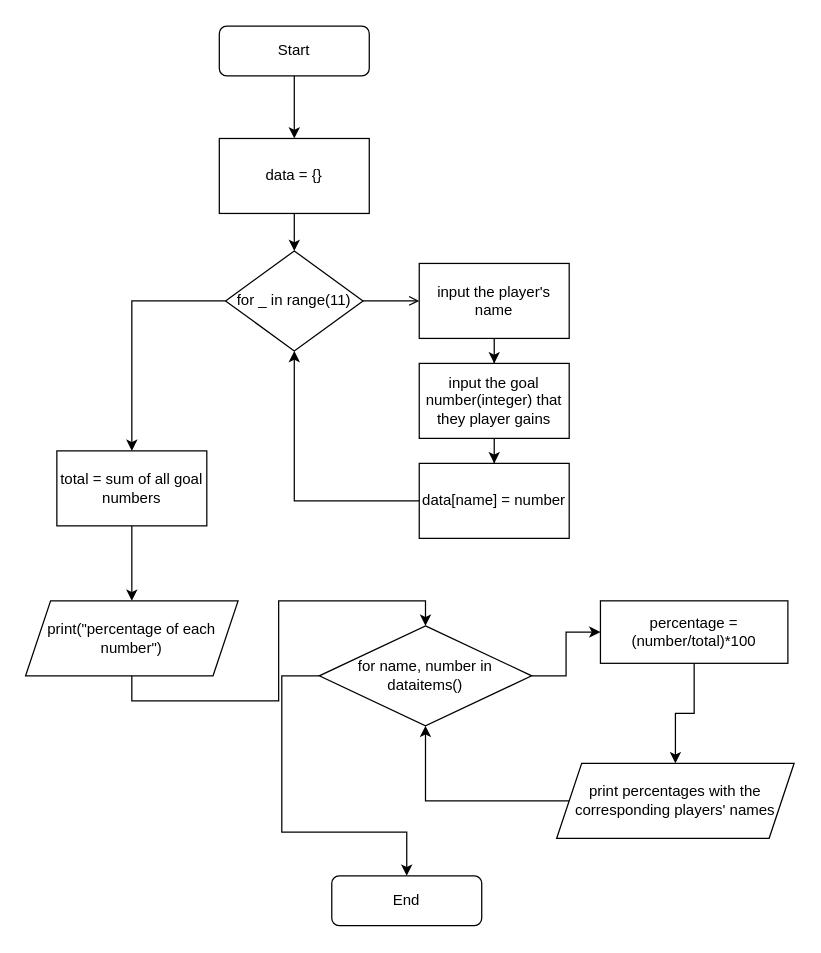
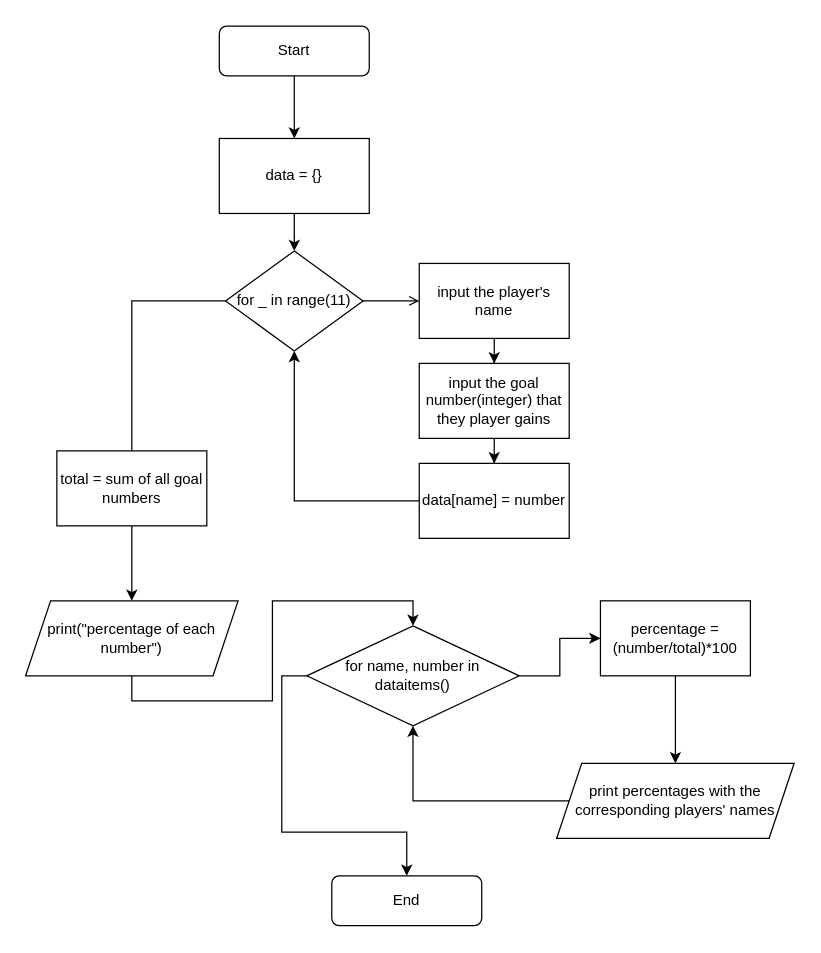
edge "for _ in range(11)" -> "total = sum of all goal numbers": arrowhead classic -> none
node "percentage = (number/total)*100": size 188x63 -> 150x75
node "for name, number in dataitems()": moved (426, 676) -> (413, 676)
